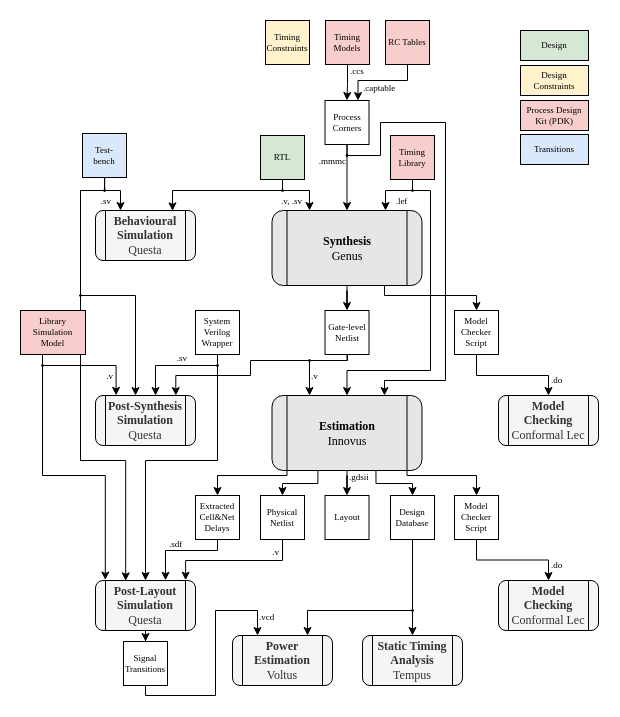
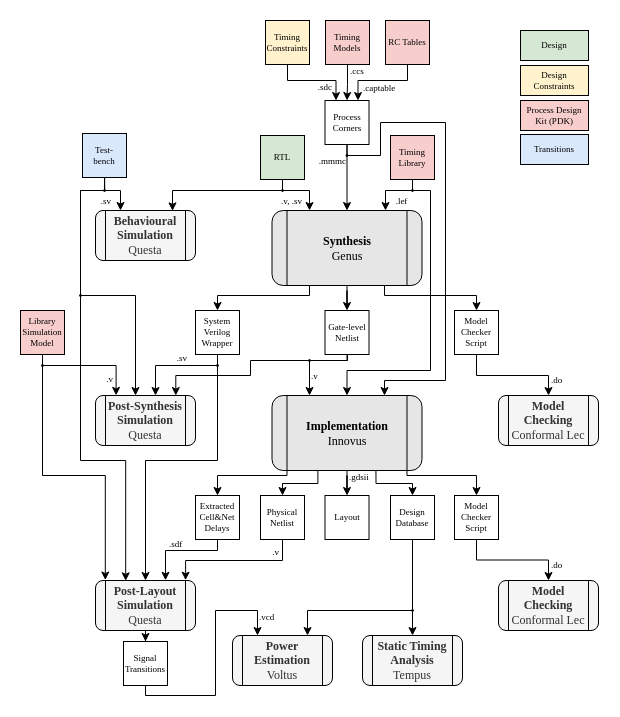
edge "Timing Constraints" -> "Process Corners": added, label ".sdc"
edge "Synthesis Genus" -> "System Verilog Wrapper": added
node "Library Simulation Model": size 65x44 -> 44x44
node "Estimation Innovus": label "Estimation Innovus" -> "Implementation Innovus"
